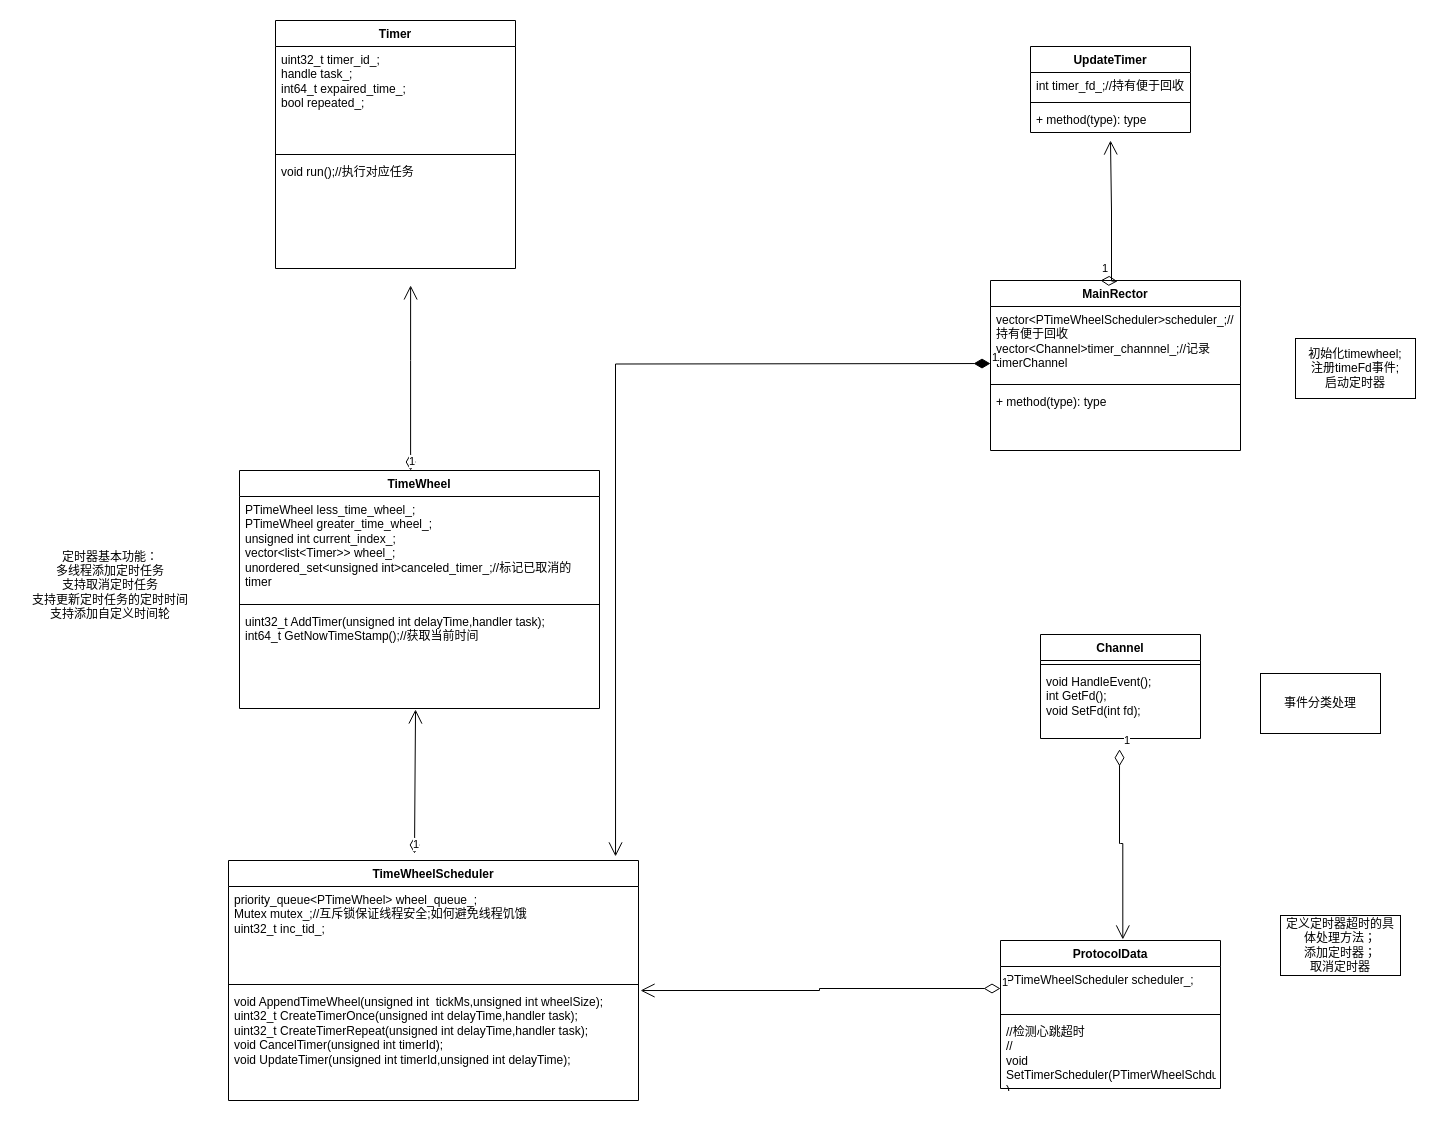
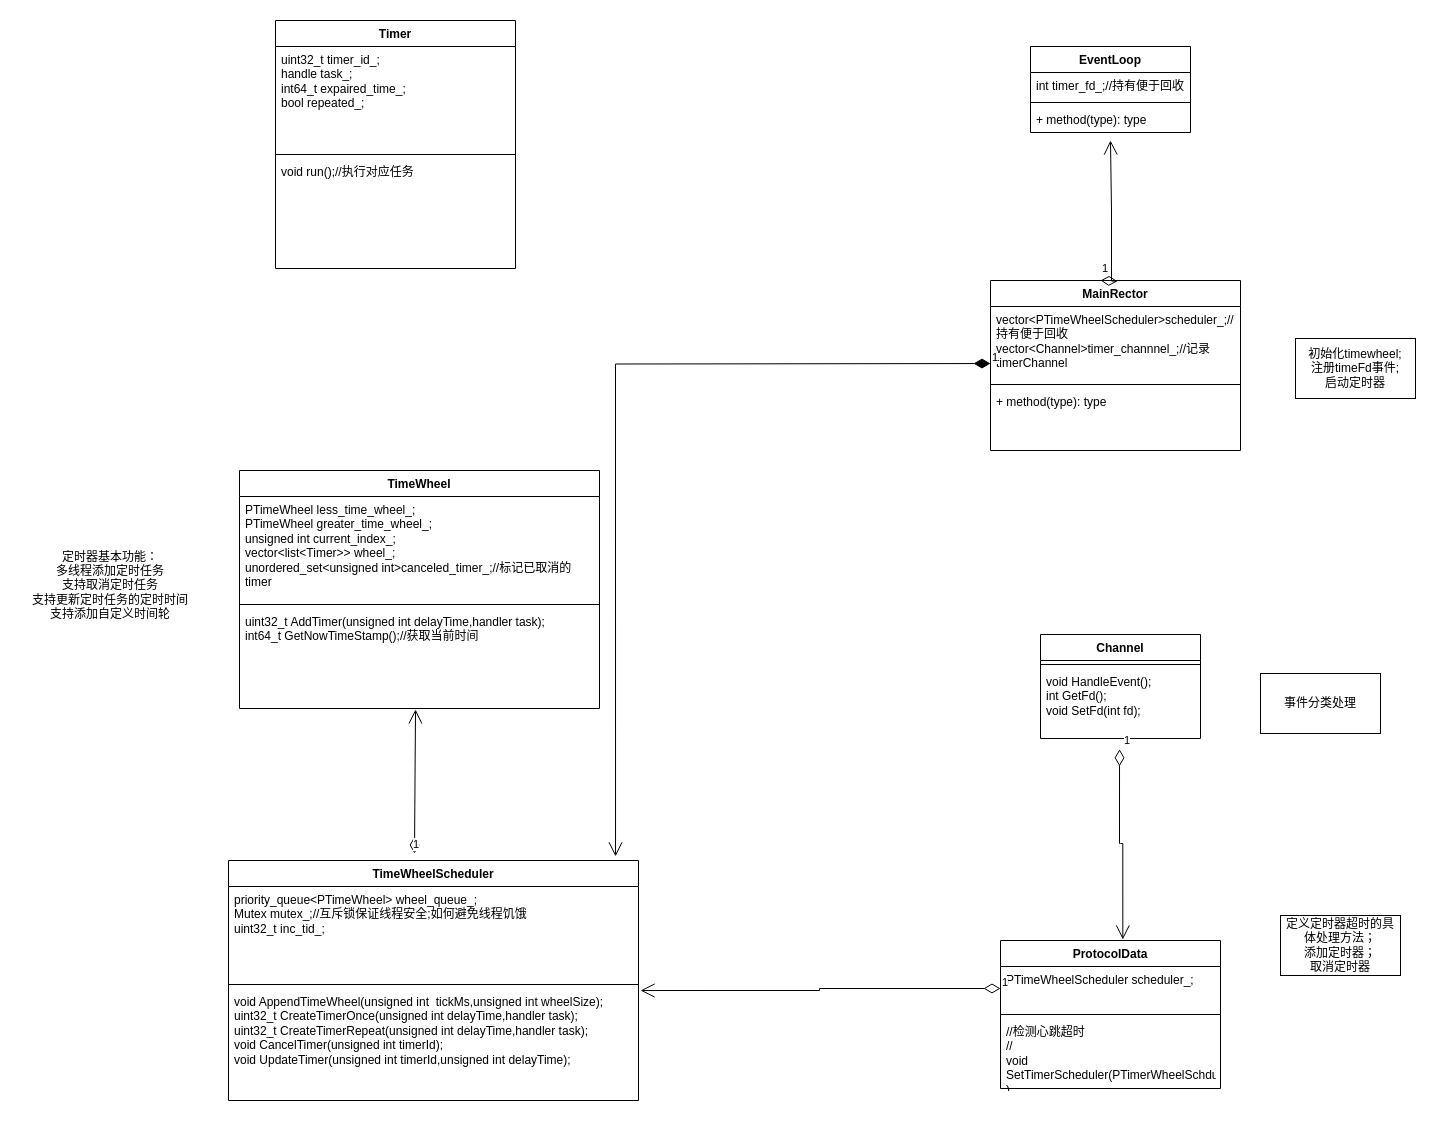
node "UpdateTimer": label "UpdateTimer" -> "EventLoop"
edge "void run();//执行对应任务" -- "TimeWheel": removed, label "1"
